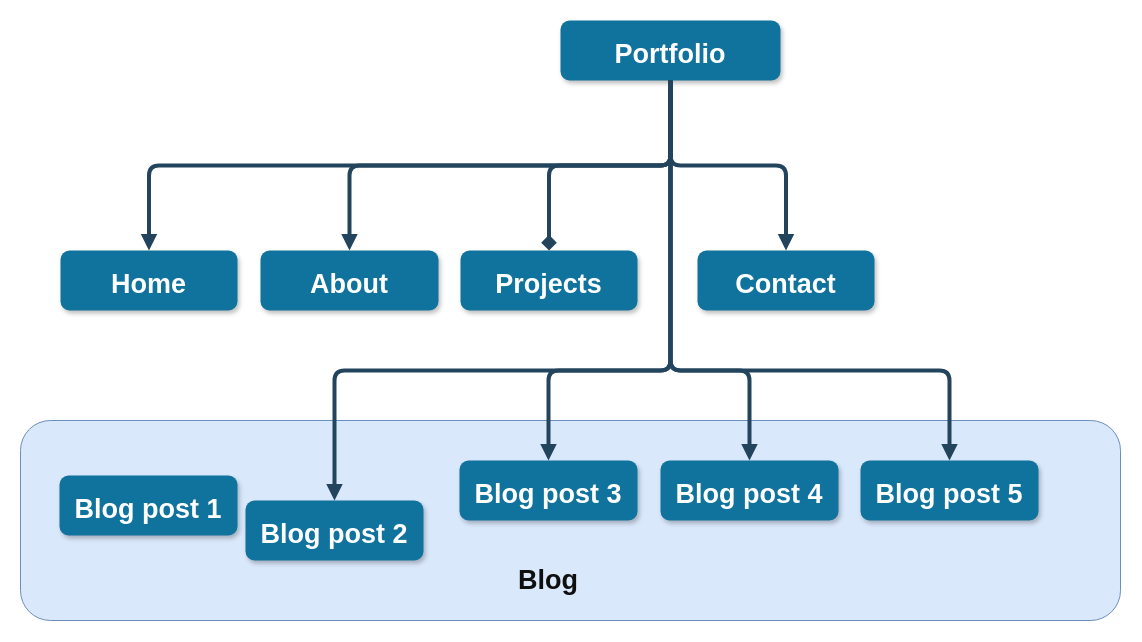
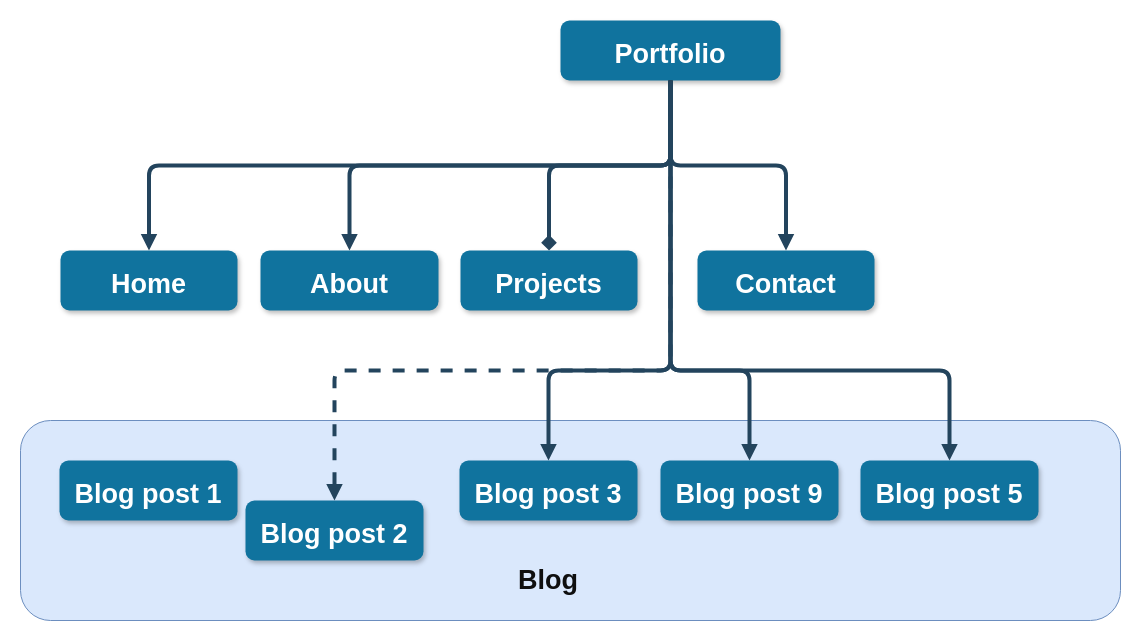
edge "Portfolio" -> "Blog post 2": style solid -> dashed
node "Blog post 4": label "Blog post 4" -> "Blog post 9"
node "Blog post 1": moved (149, 506) -> (149, 491)
